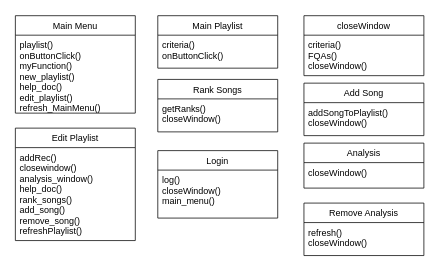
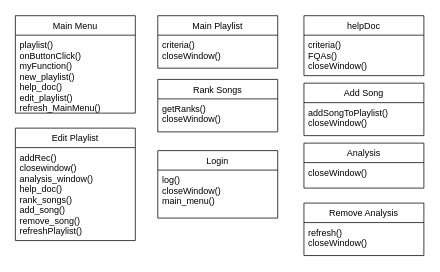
node "closeWindow": label "closeWindow" -> "helpDoc"
node "criteria() onButtonClick()": label "criteria() onButtonClick()" -> "criteria() closeWindow()"
